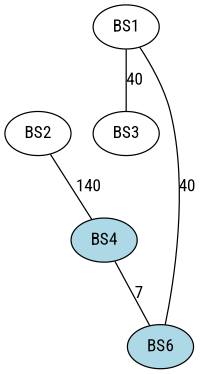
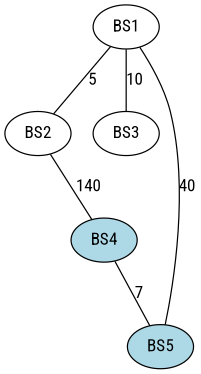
edge "BS1" -- "BS2": added, label "5"
edge "BS1" -- "BS3": label "40" -> "10"
node "BS6": label "BS6" -> "BS5"
